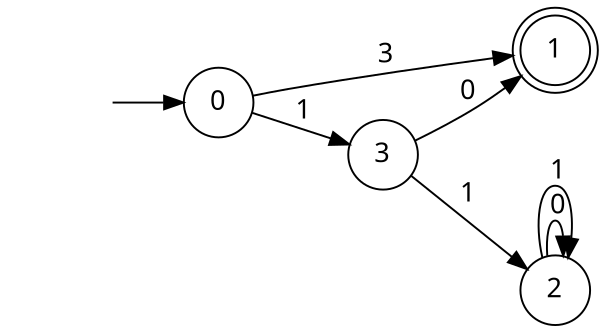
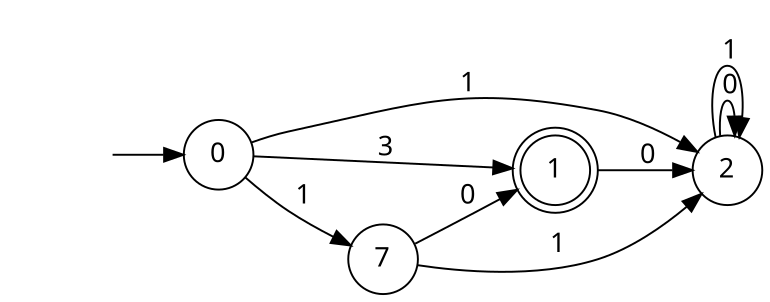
edge "0" -> "2": added, label "1"
node "3": label "3" -> "7"
edge "1" -> "2": added, label "0"
